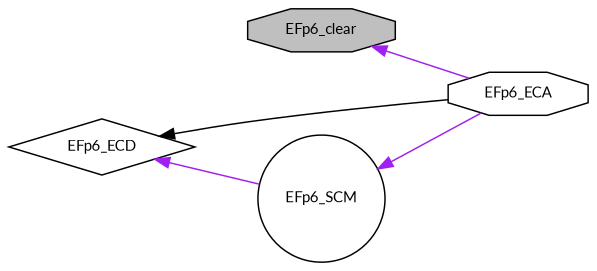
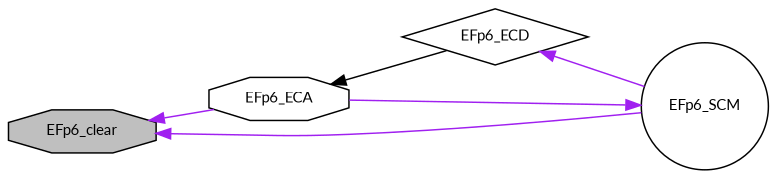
edge "EFp6_ECA" -> "EFp6_ECD": reversed
edge "EFp6_SCM" -> "EFp6_clear": added
